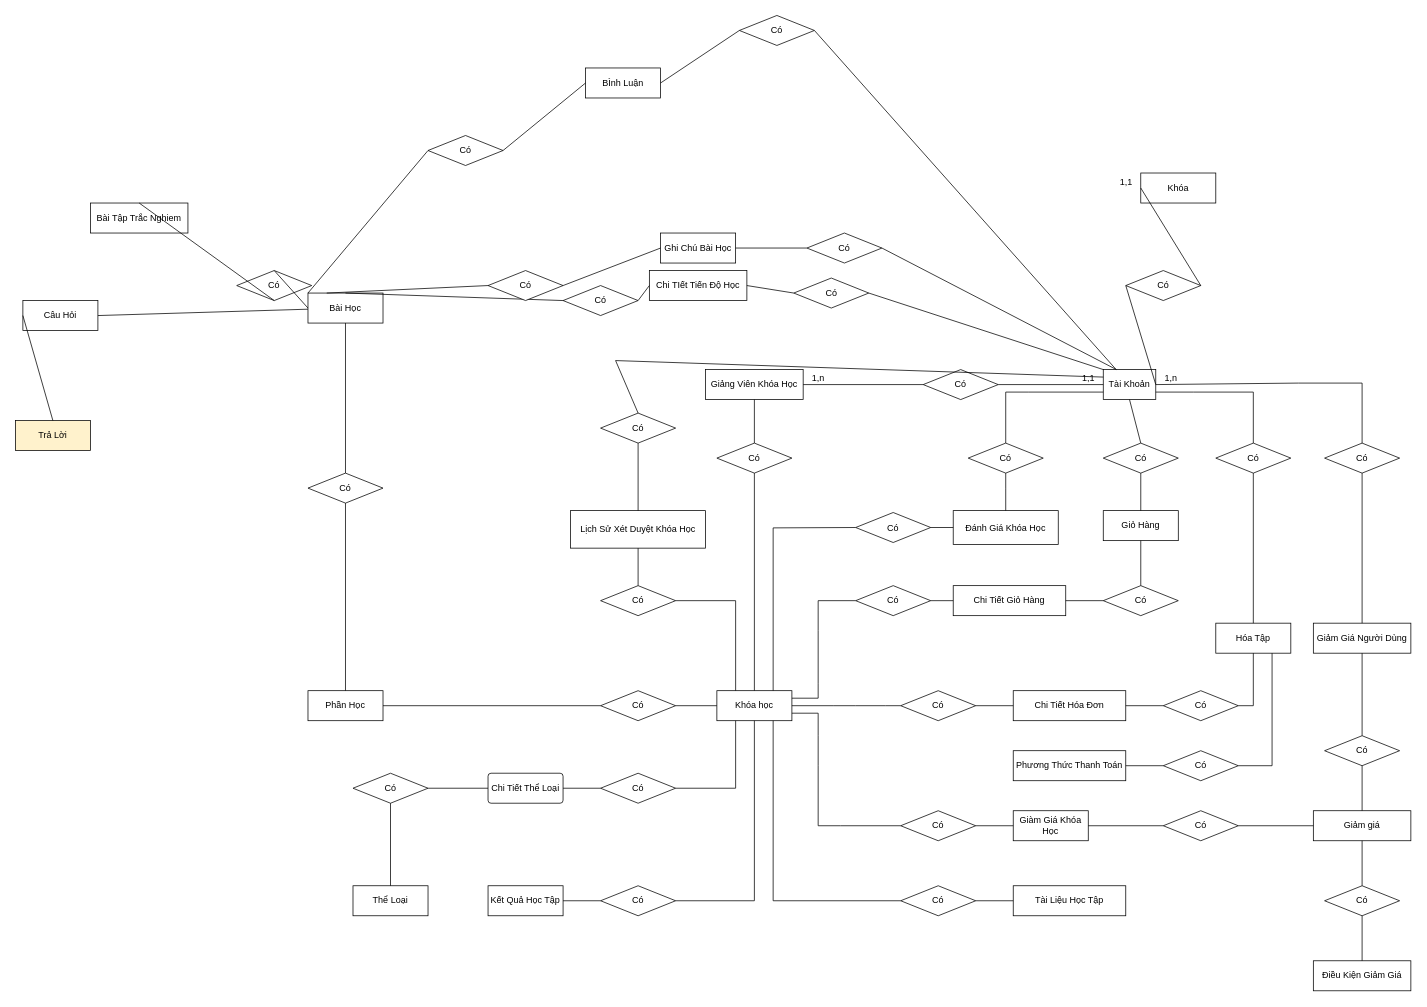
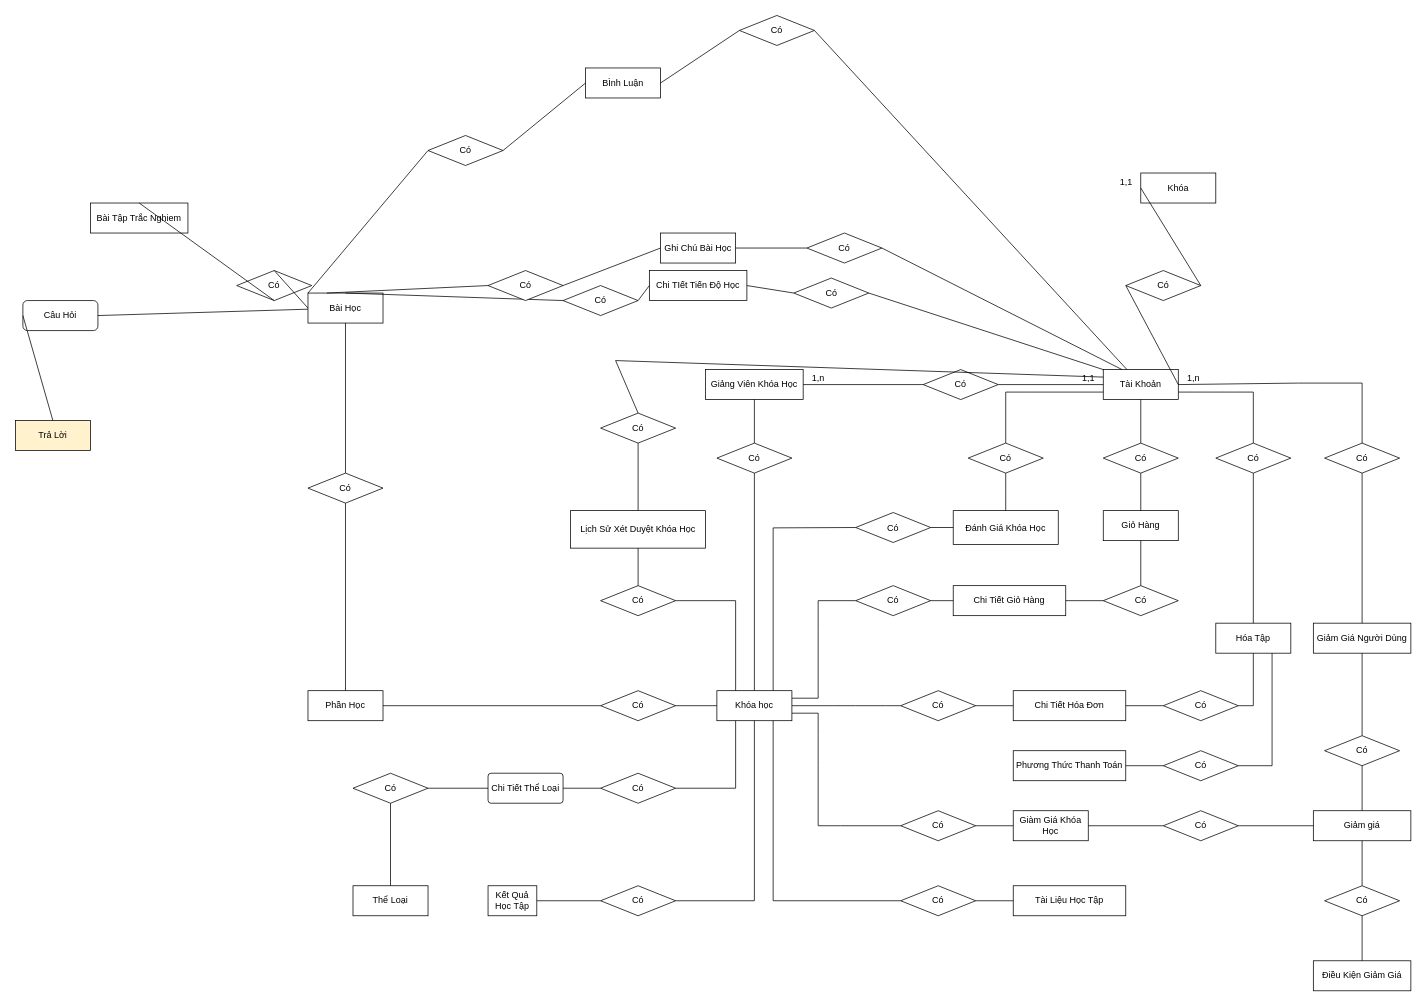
node "Câu Hỏi": shape rectangle -> rounded rectangle
node "Tài Khoản": size 53x30 -> 75x30
node "Kết Quả Học Tập": size 75x30 -> 49x30
